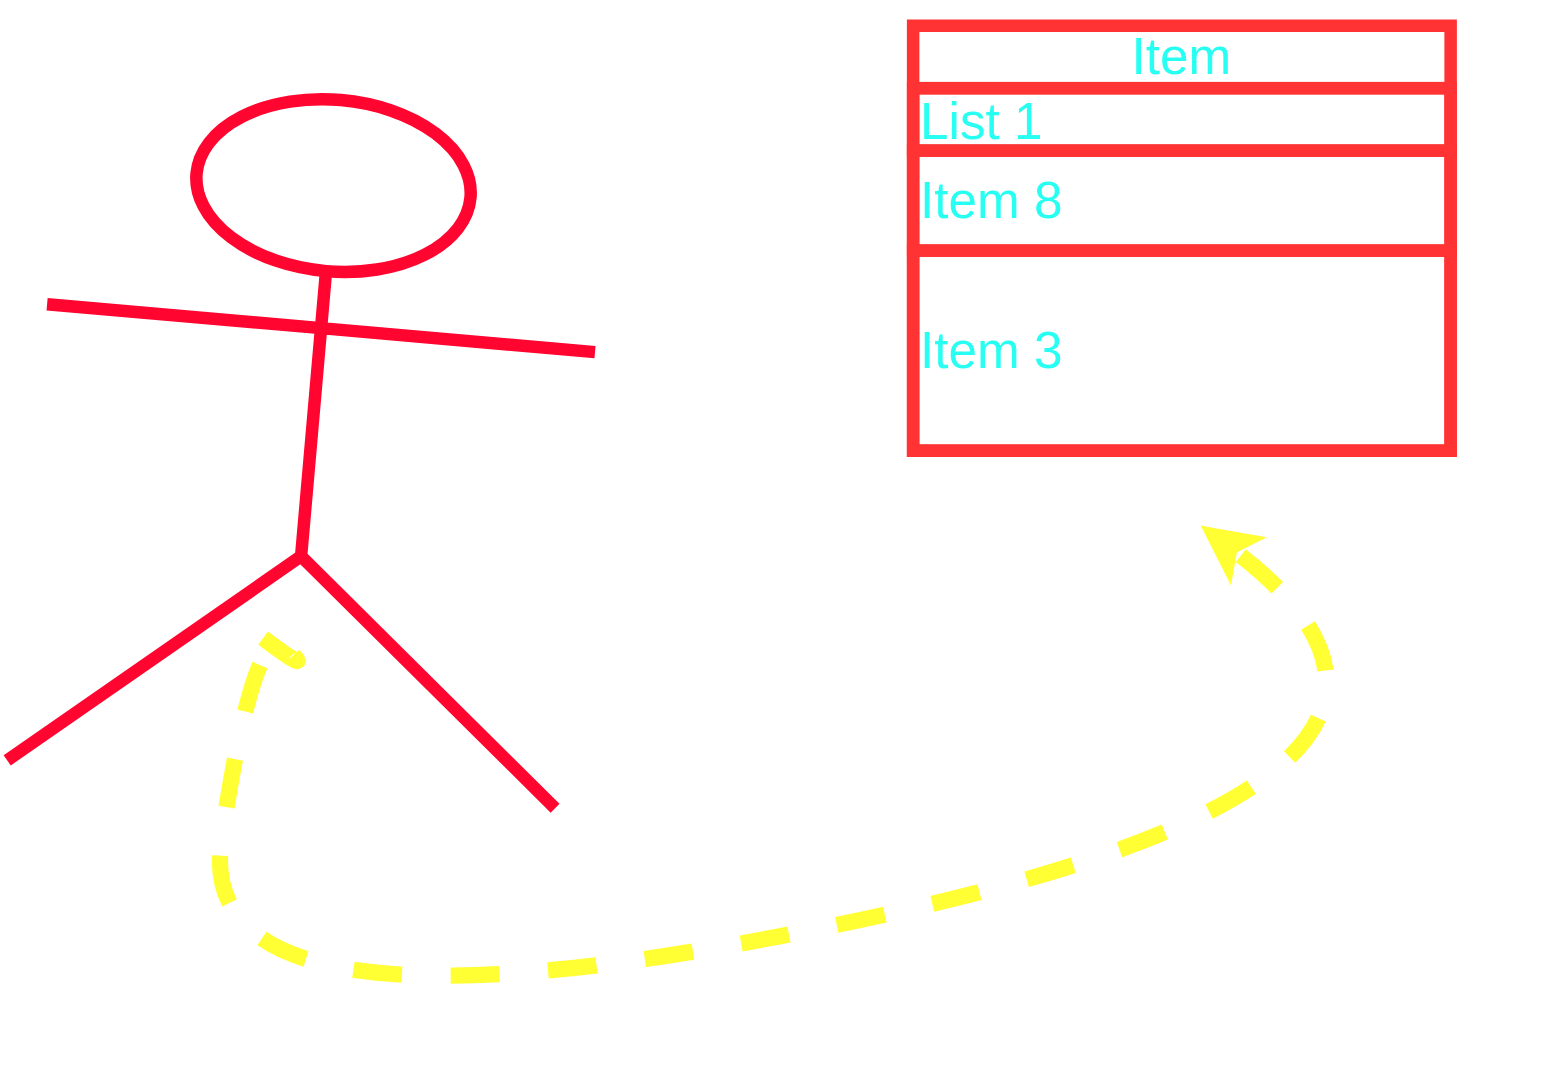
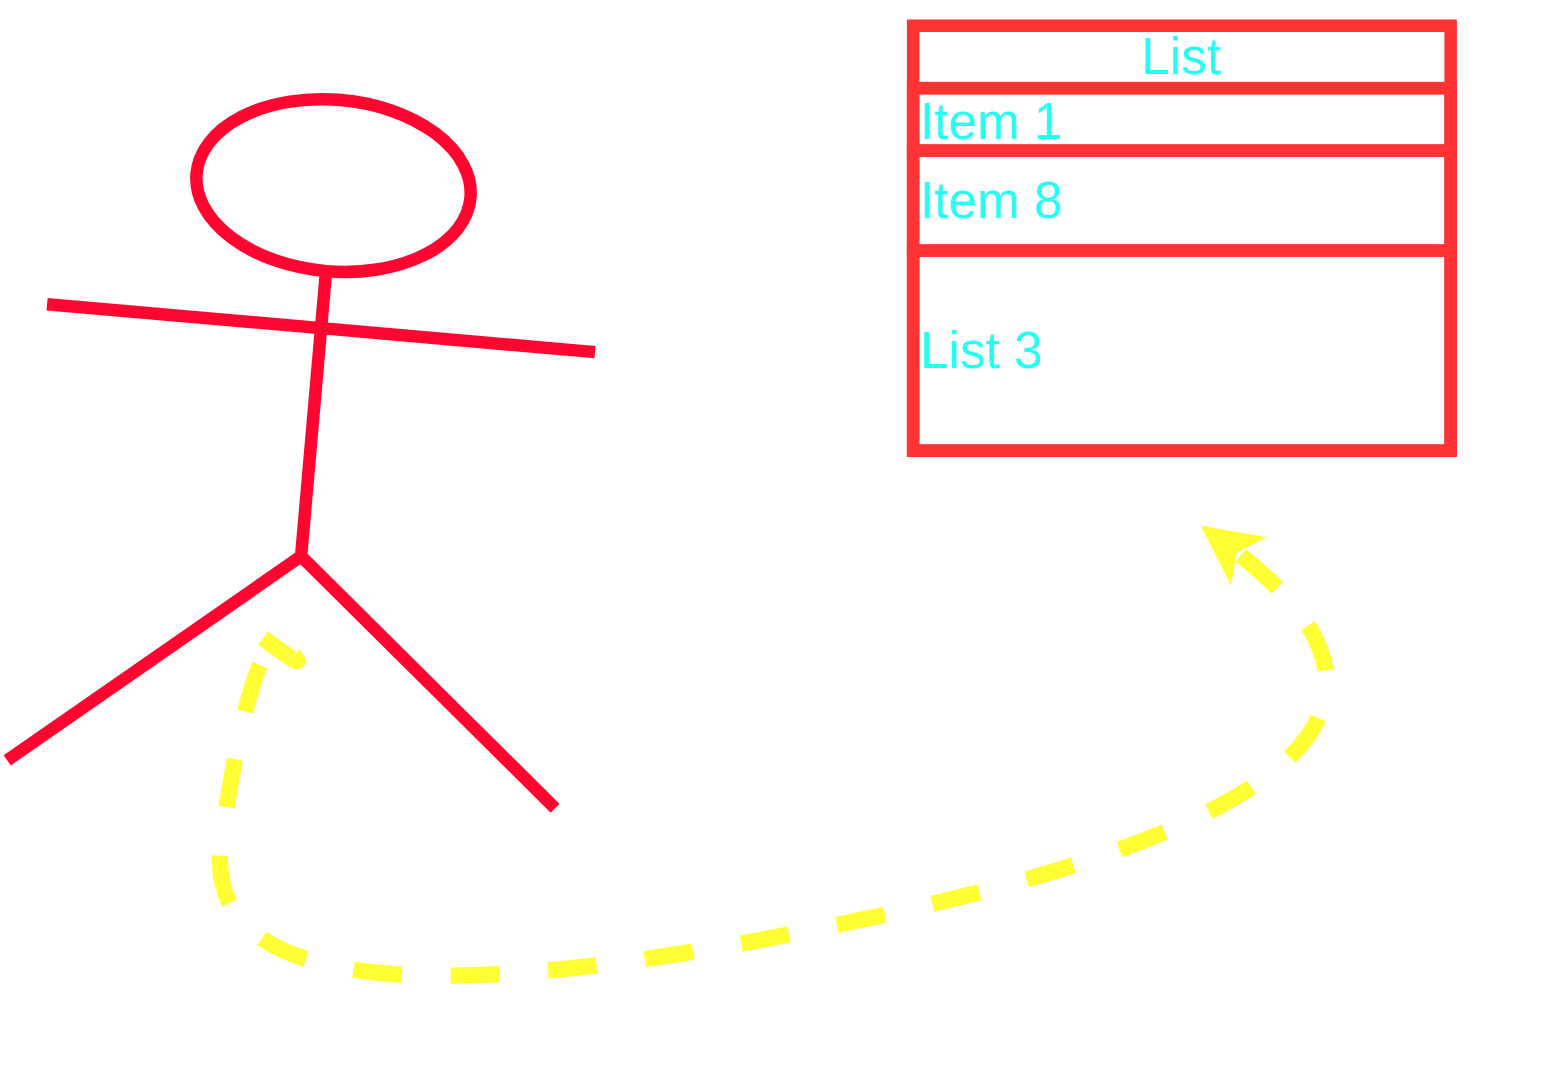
node "Item": label "Item" -> "List"
node "List 1": label "List 1" -> "Item 1"
node "Item 3": label "Item 3" -> "List 3"
